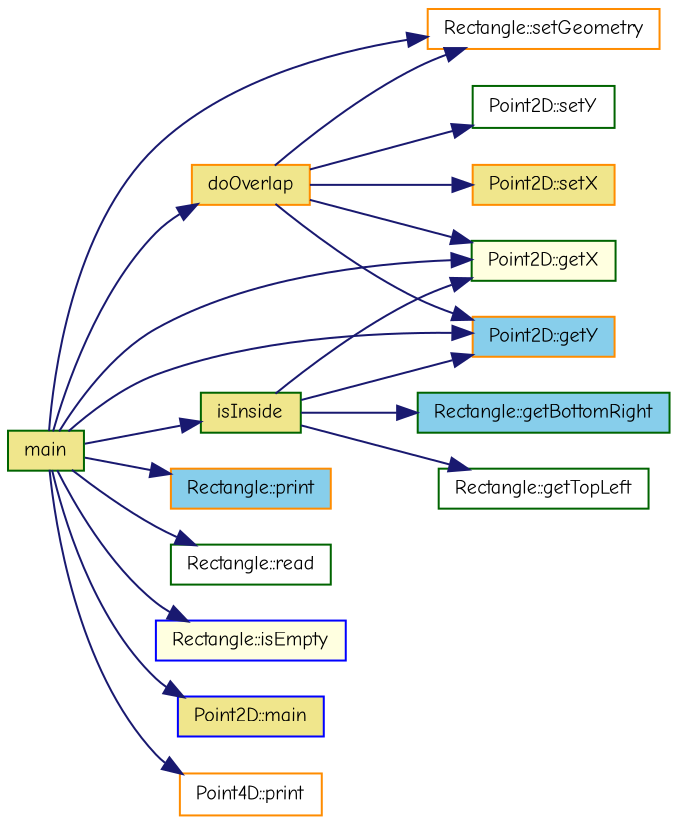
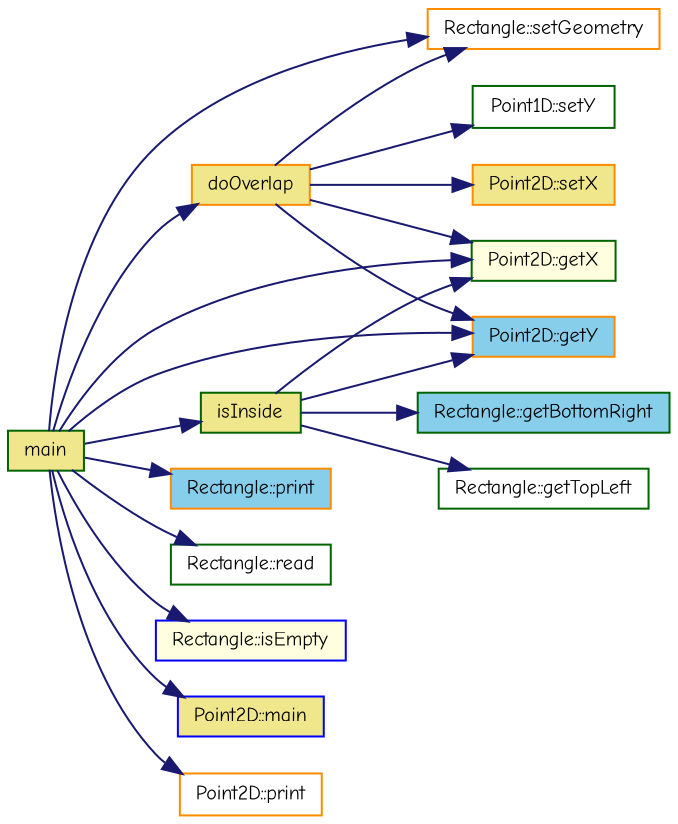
node "Point2D::setY": label "Point2D::setY" -> "Point1D::setY"
node "Point4D::print": label "Point4D::print" -> "Point2D::print"
